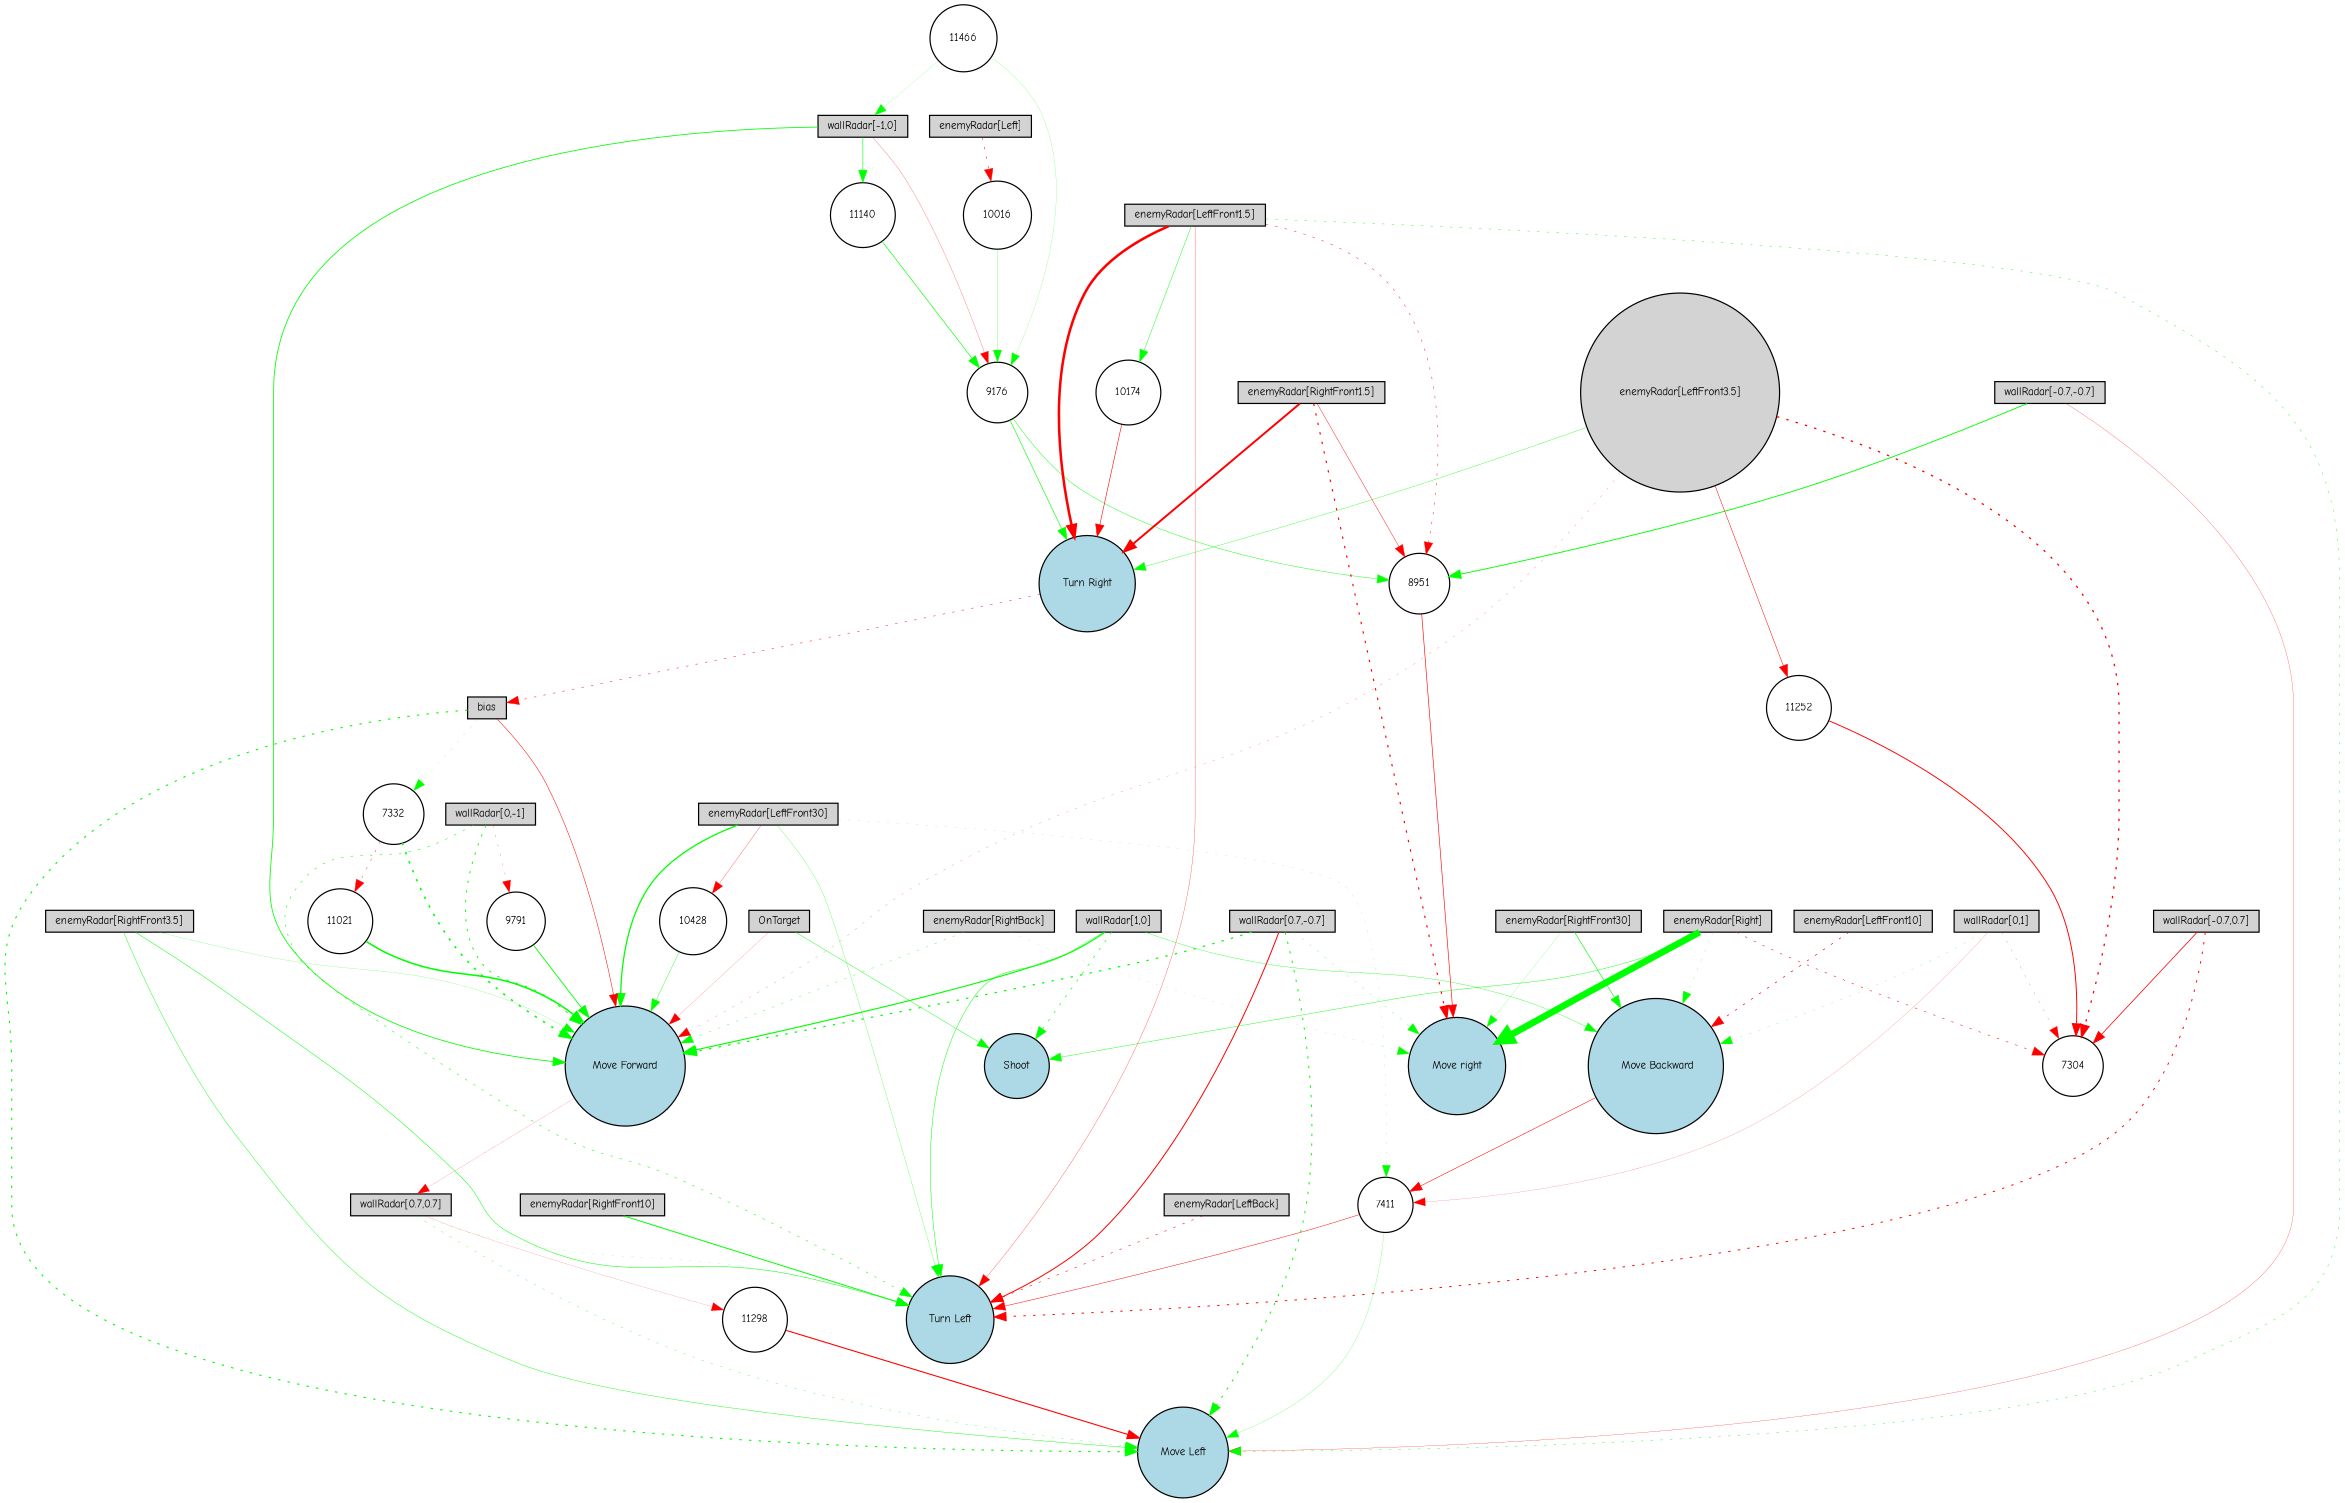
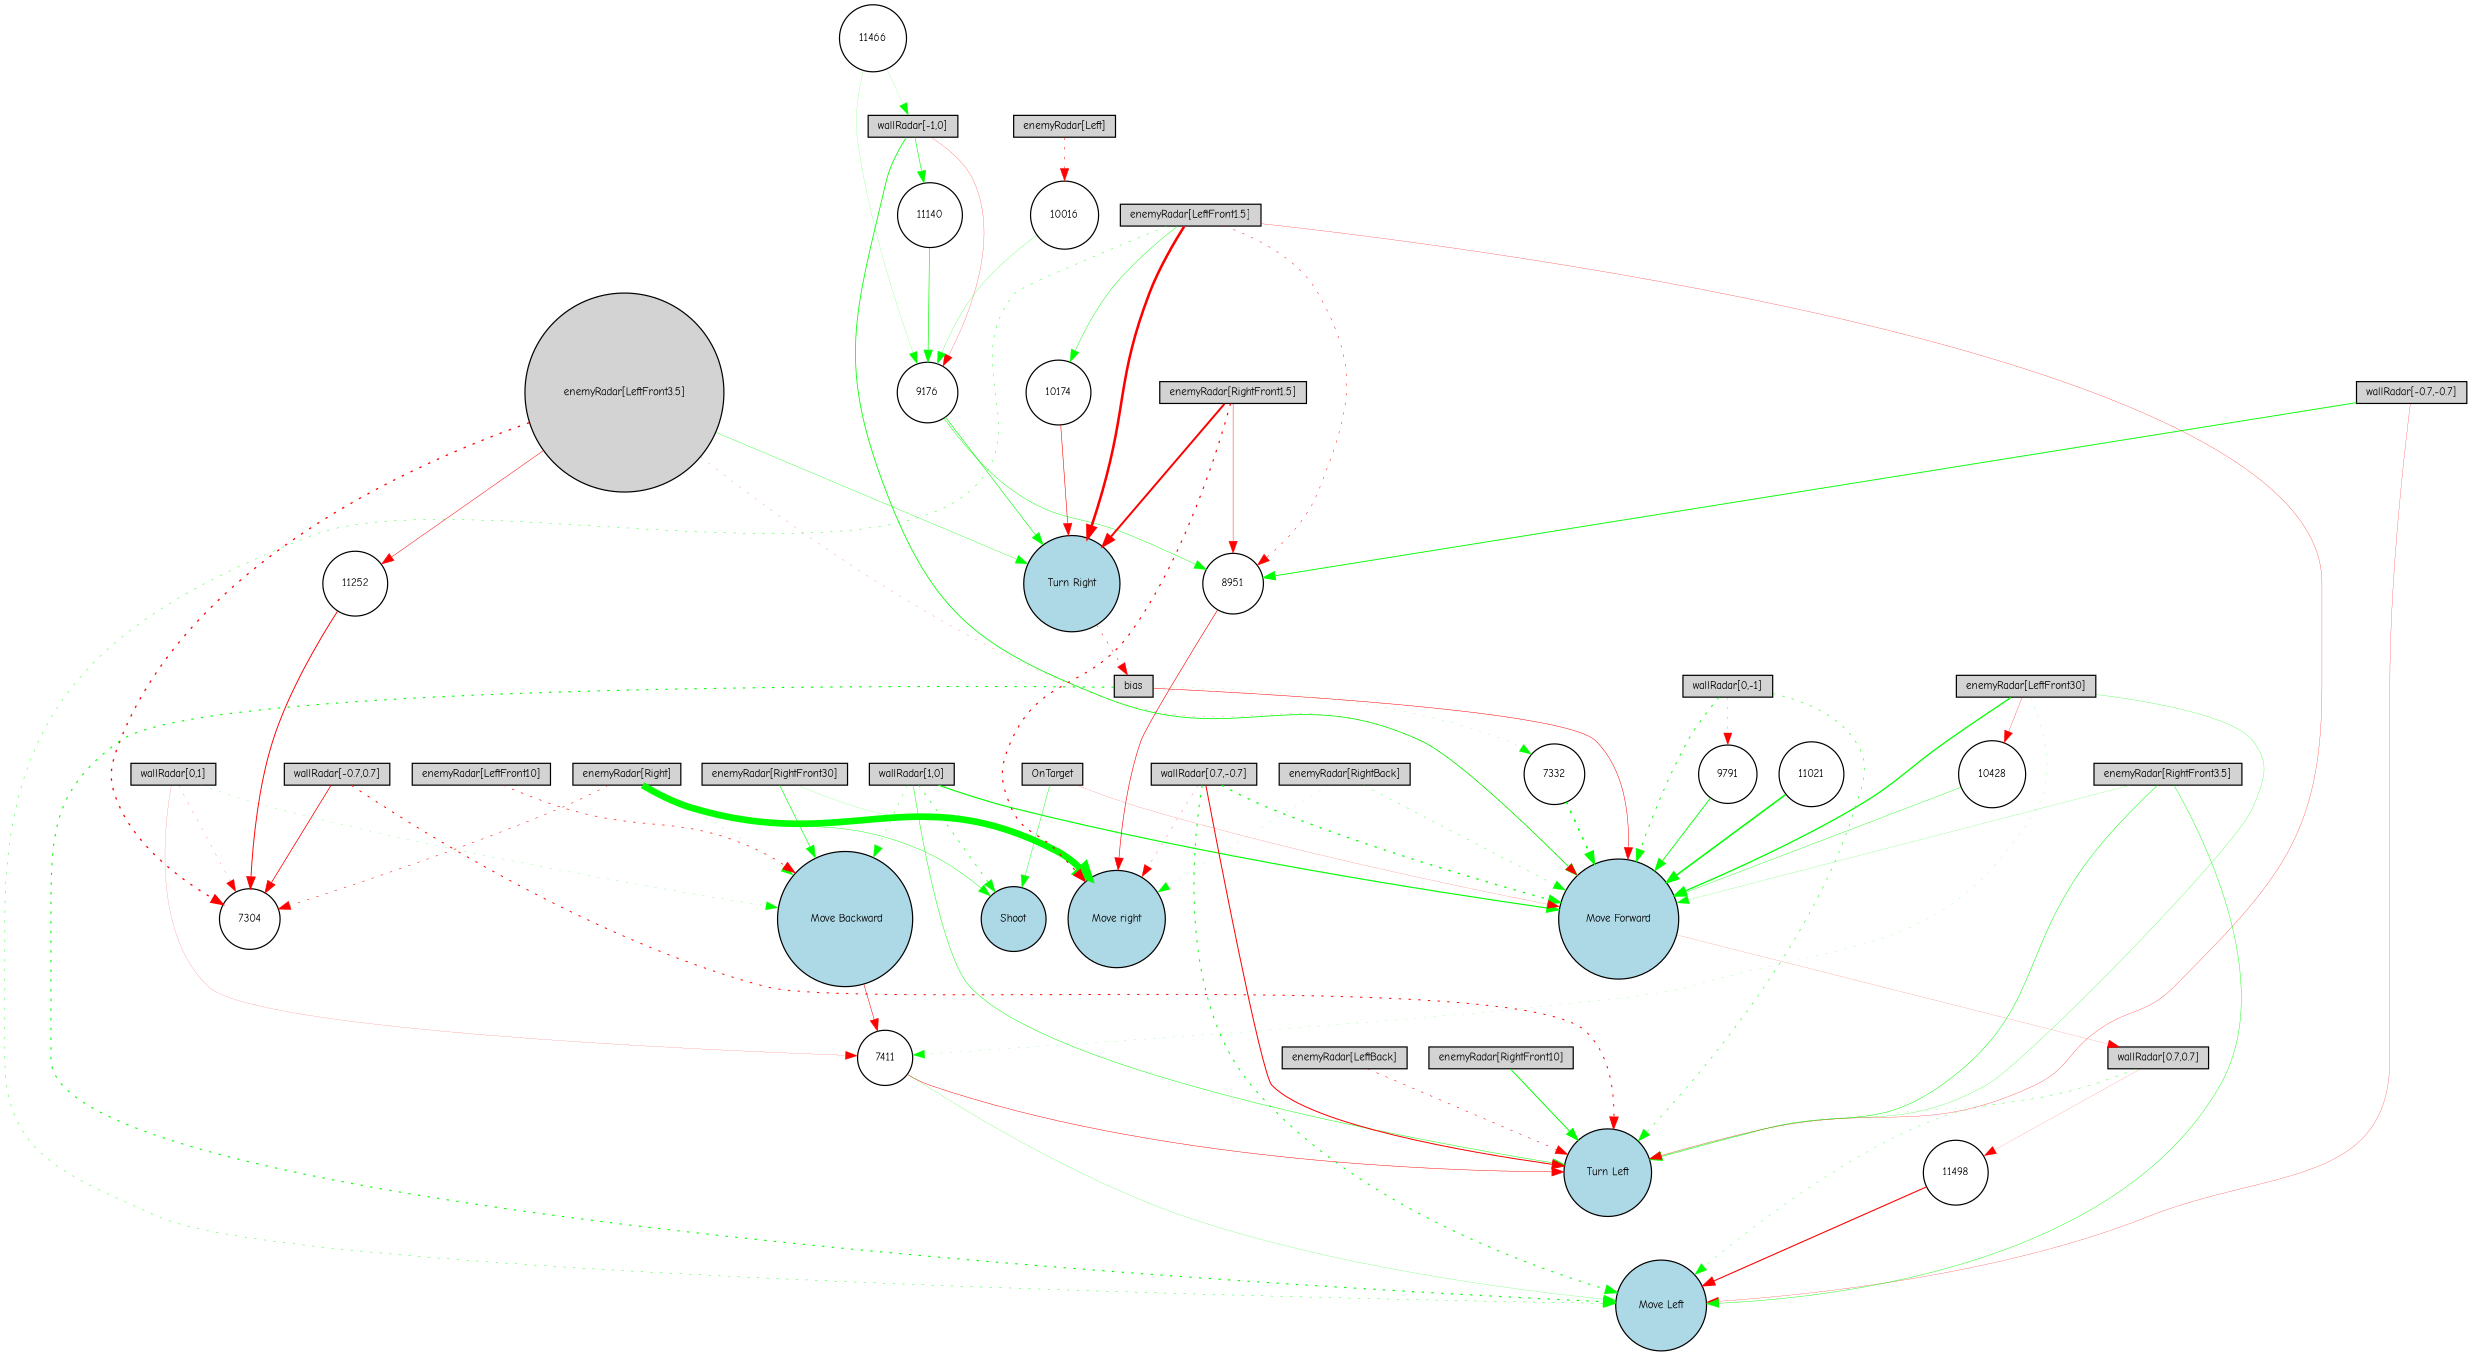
edge "7332" -> "11021": removed
edge "wallRadar[1,0]" -> "Move Backward": style solid -> dotted
edge "wallRadar[0.7,-0.7]" -> "Move right": color green -> red
node "11298": label "11298" -> "11498"
